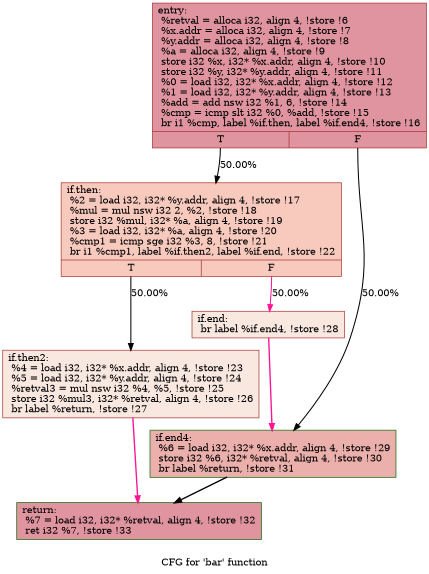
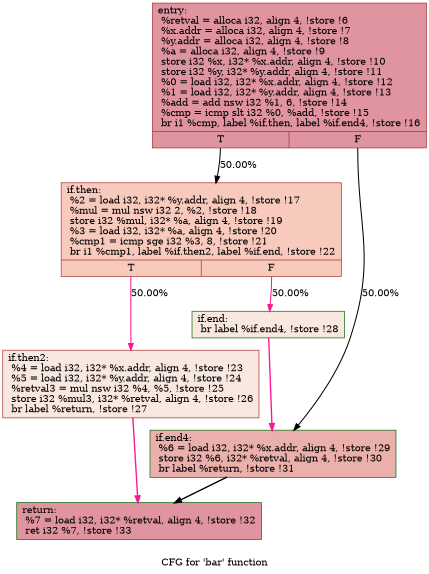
edge "if.then:" -> "if.then2:": color black -> deeppink
node "if.end:": color brown -> darkgreen
